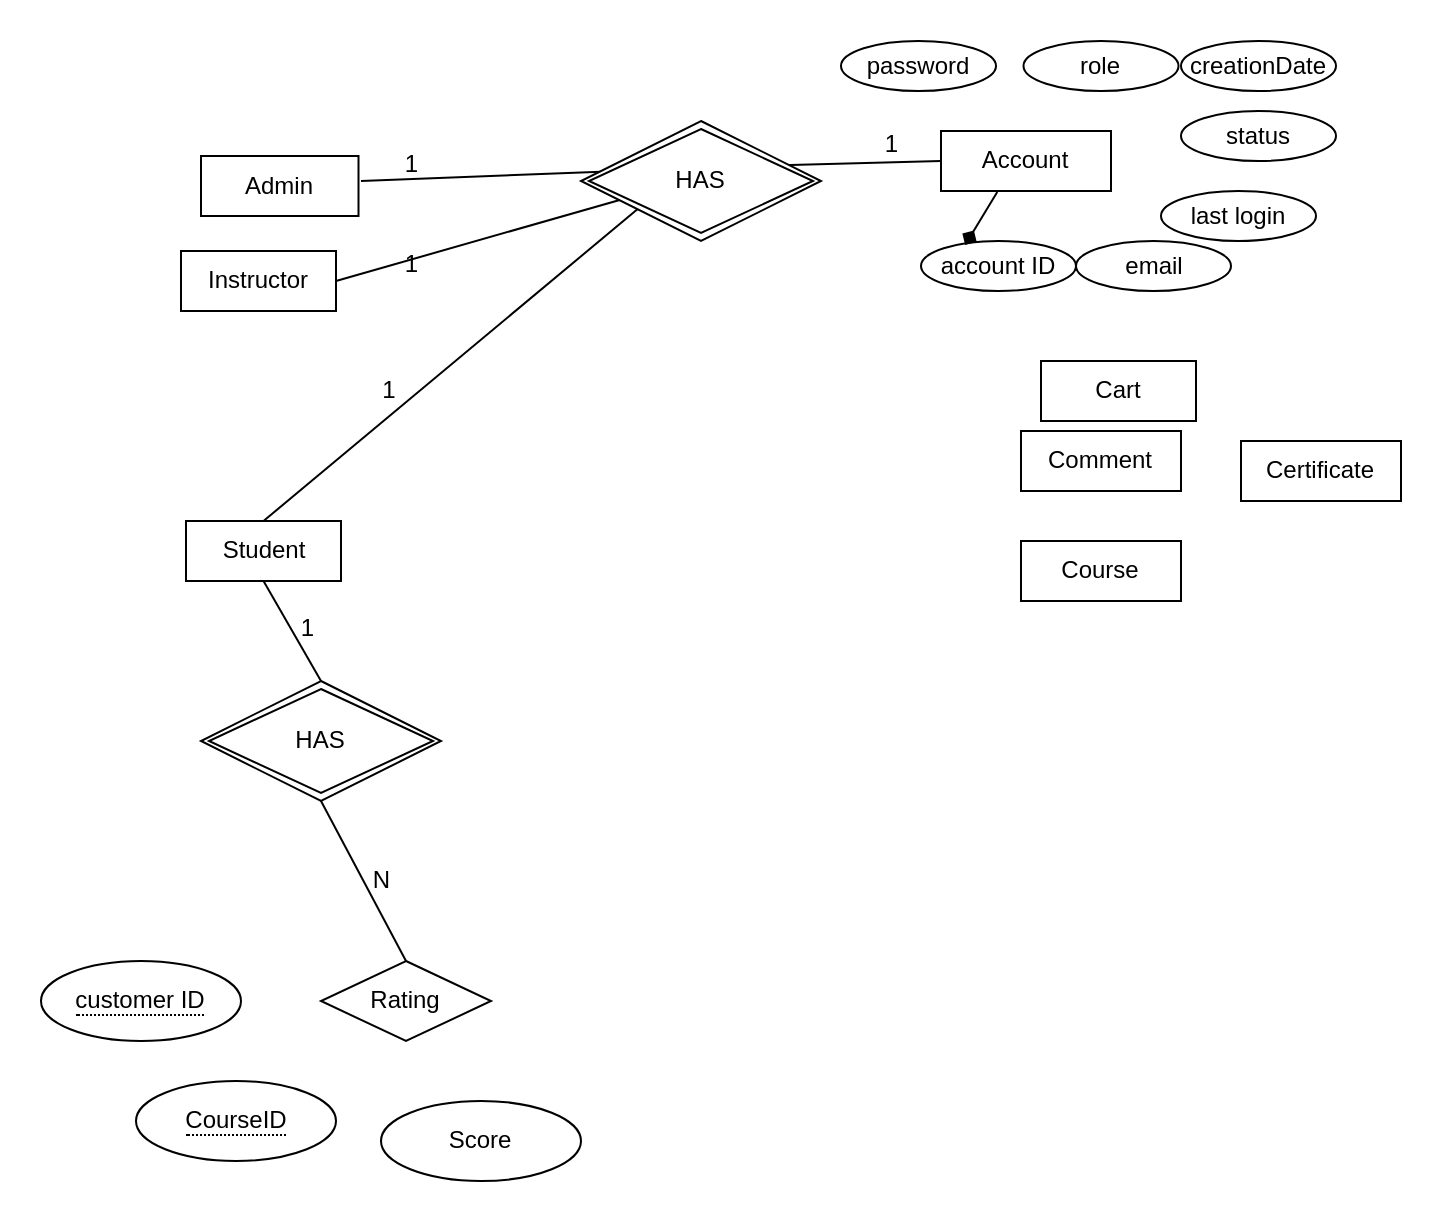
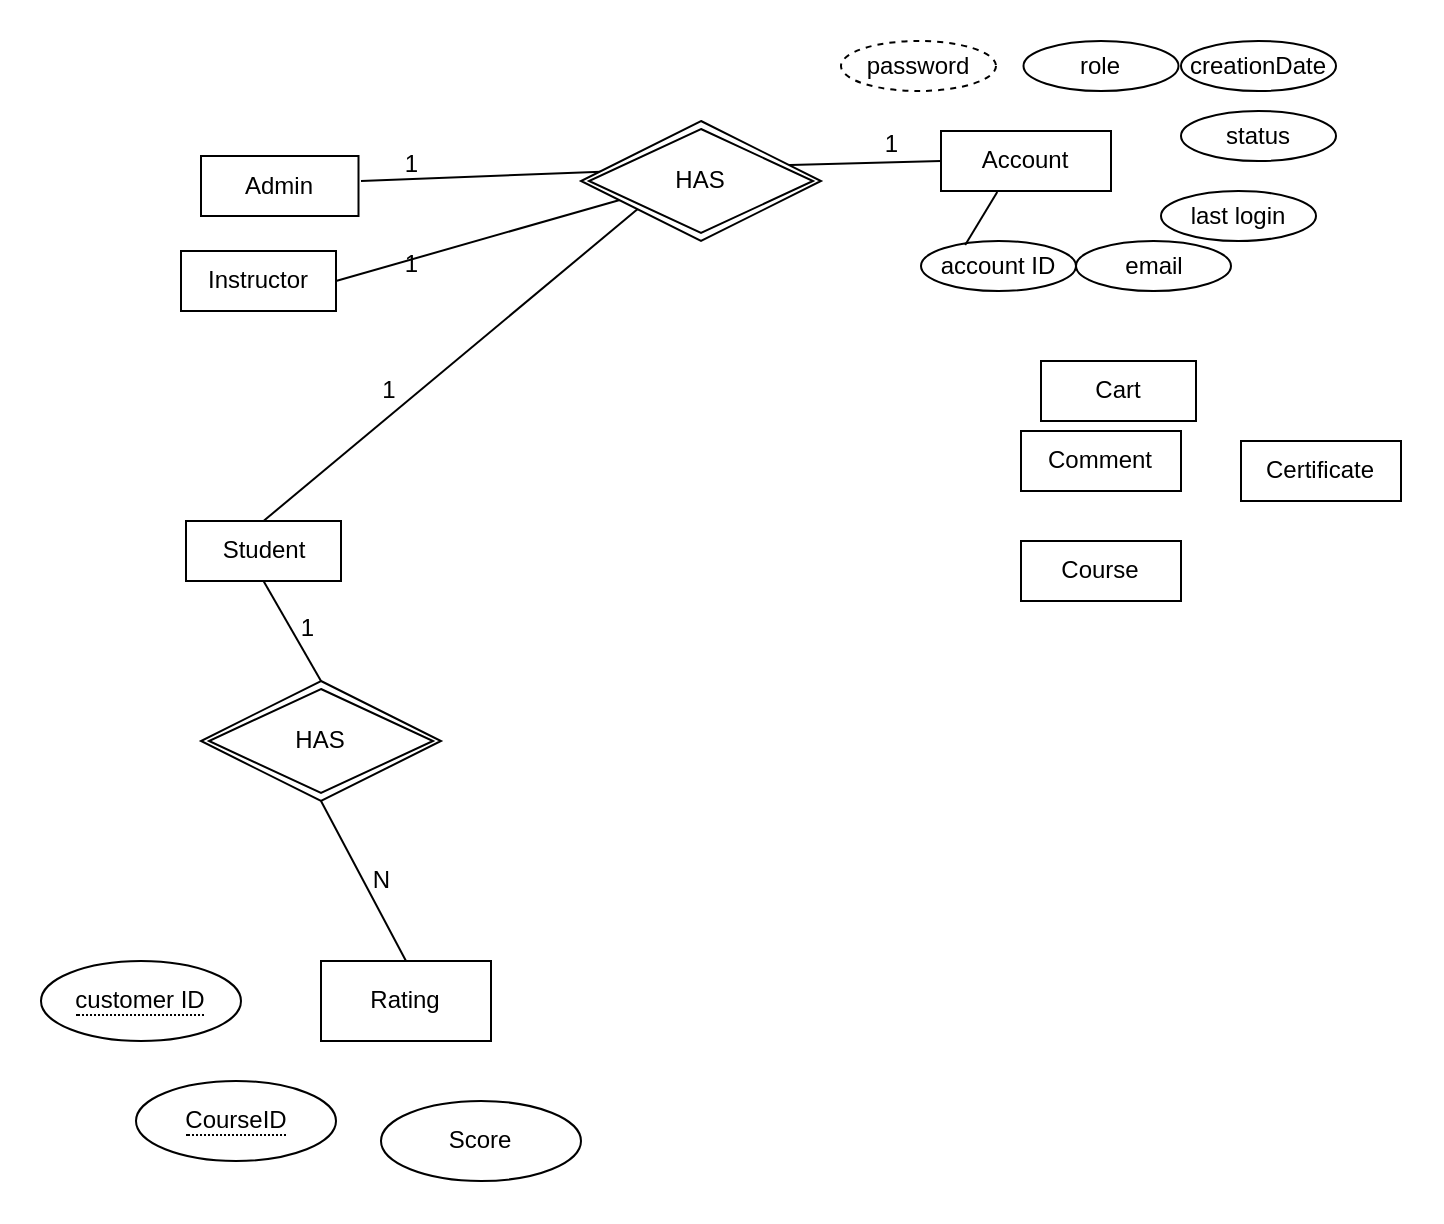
node "password": style solid -> dashed
edge "Account" -> "account ID": arrowhead diamond -> none
node "Rating": shape diamond -> rectangle
